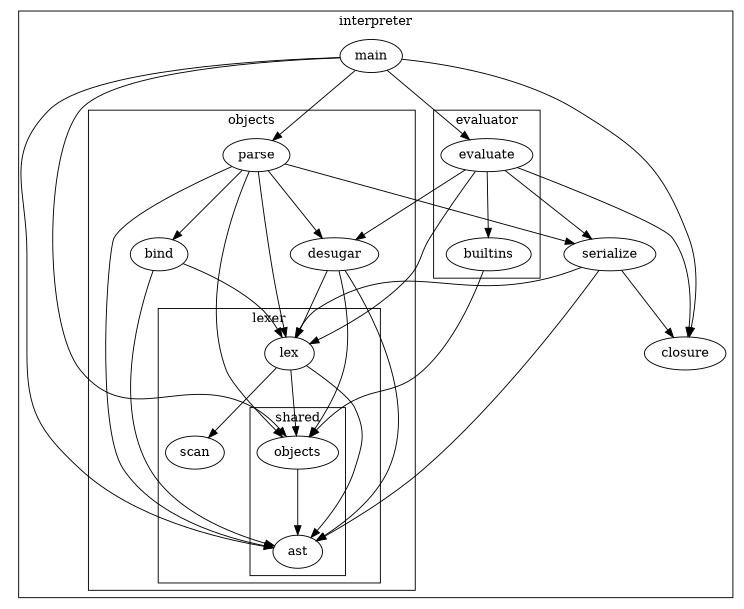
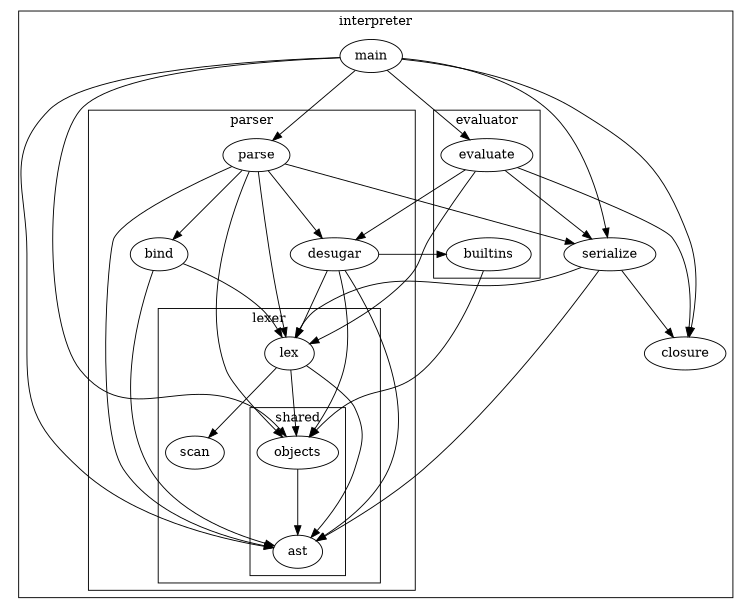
edge "main" -> "serialize": added
cluster "objects": label "objects" -> "parser"
edge "evaluate" -> "builtins": now "desugar" -> "builtins"
